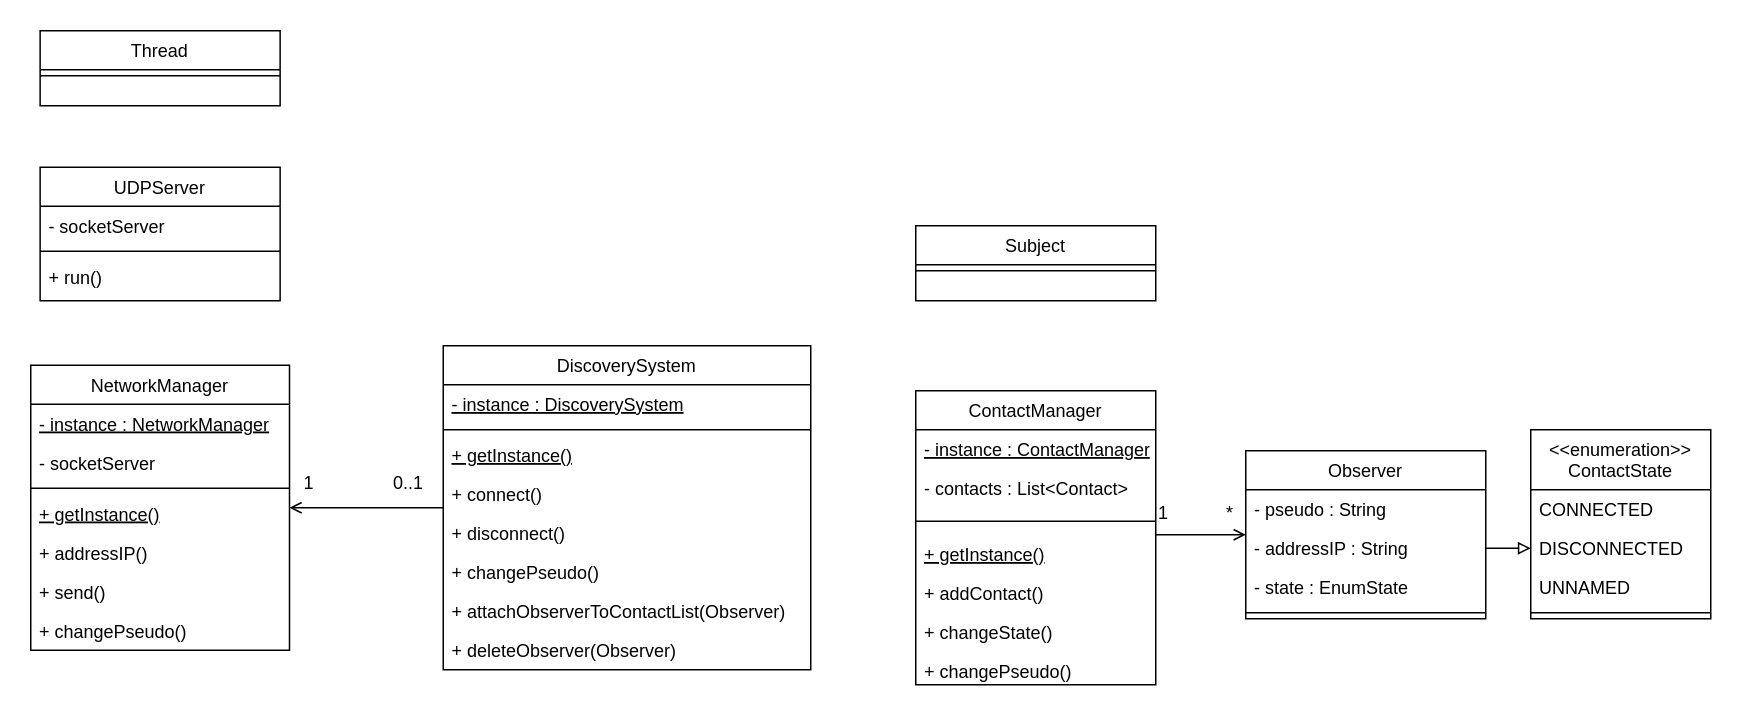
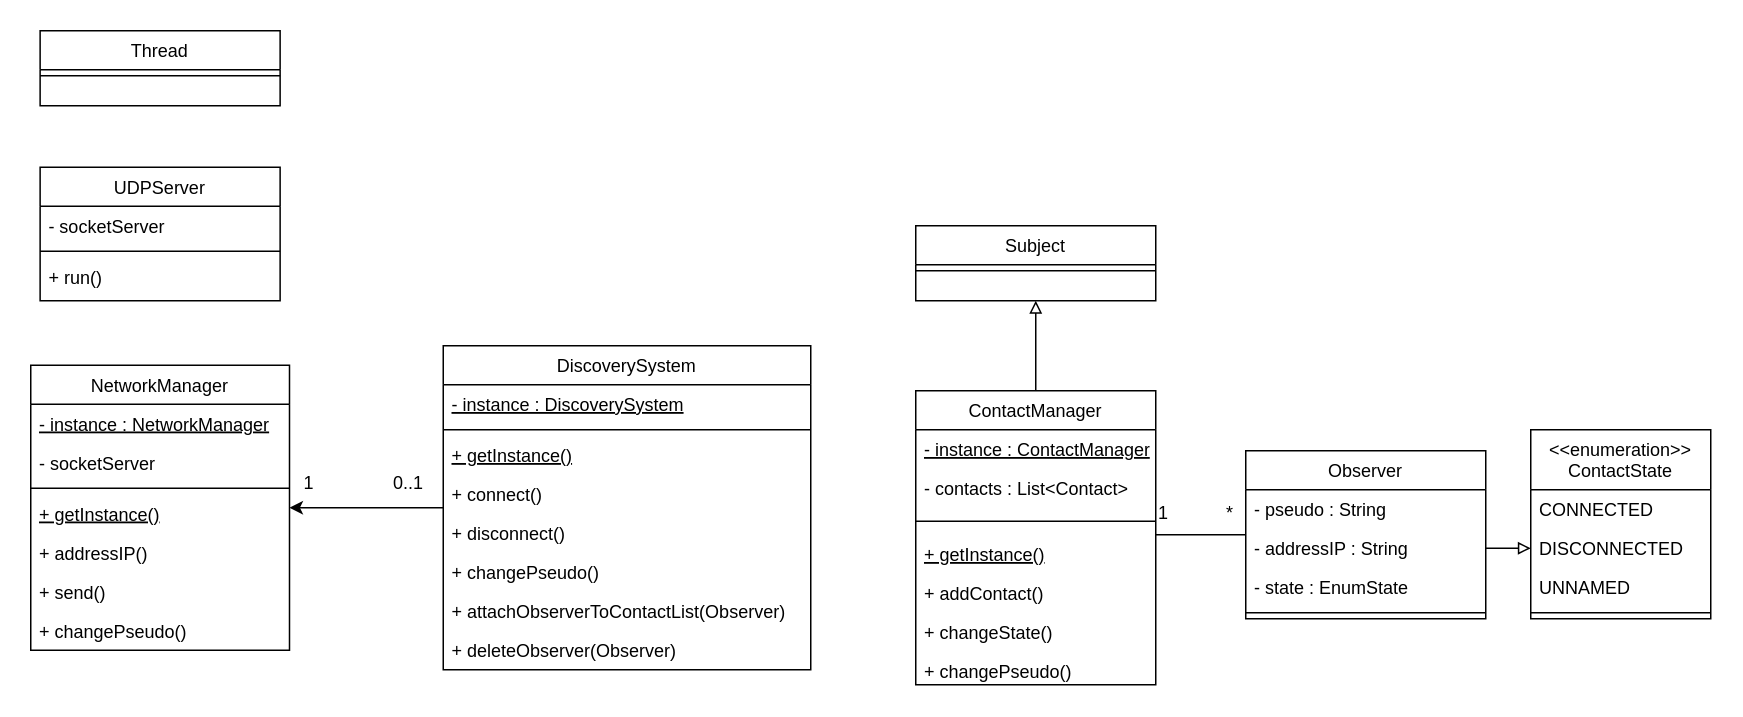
edge "ContactManager" -> "Subject": added
edge "DiscoverySystem" -> "NetworkManager": arrowhead open -> classic
edge "ContactManager" -> "Observer": arrowhead open -> none
